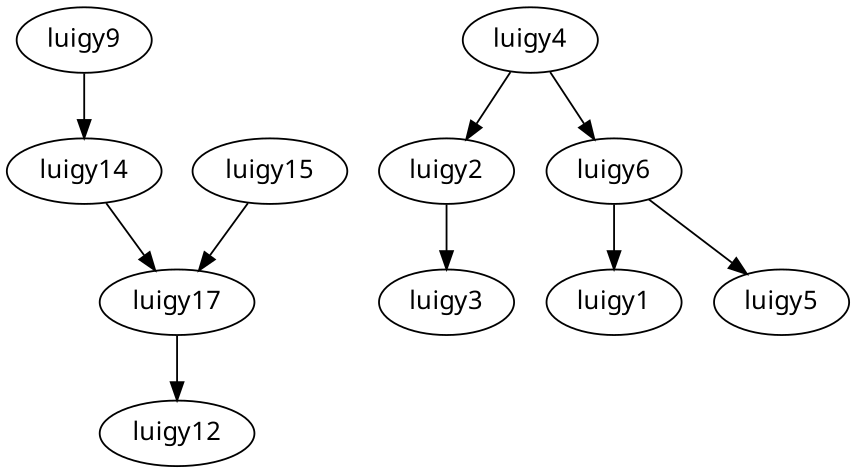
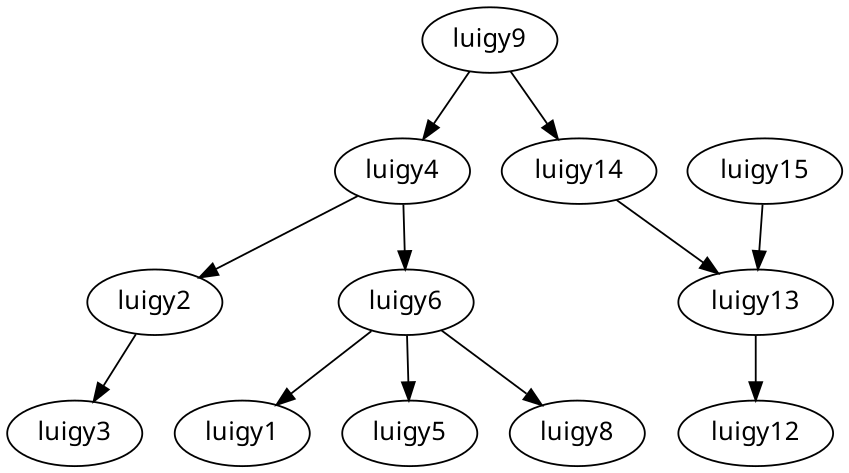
edge "luigy9" -> "luigy4": added
node "luigy17": label "luigy17" -> "luigy13"
node "luigy8": added
